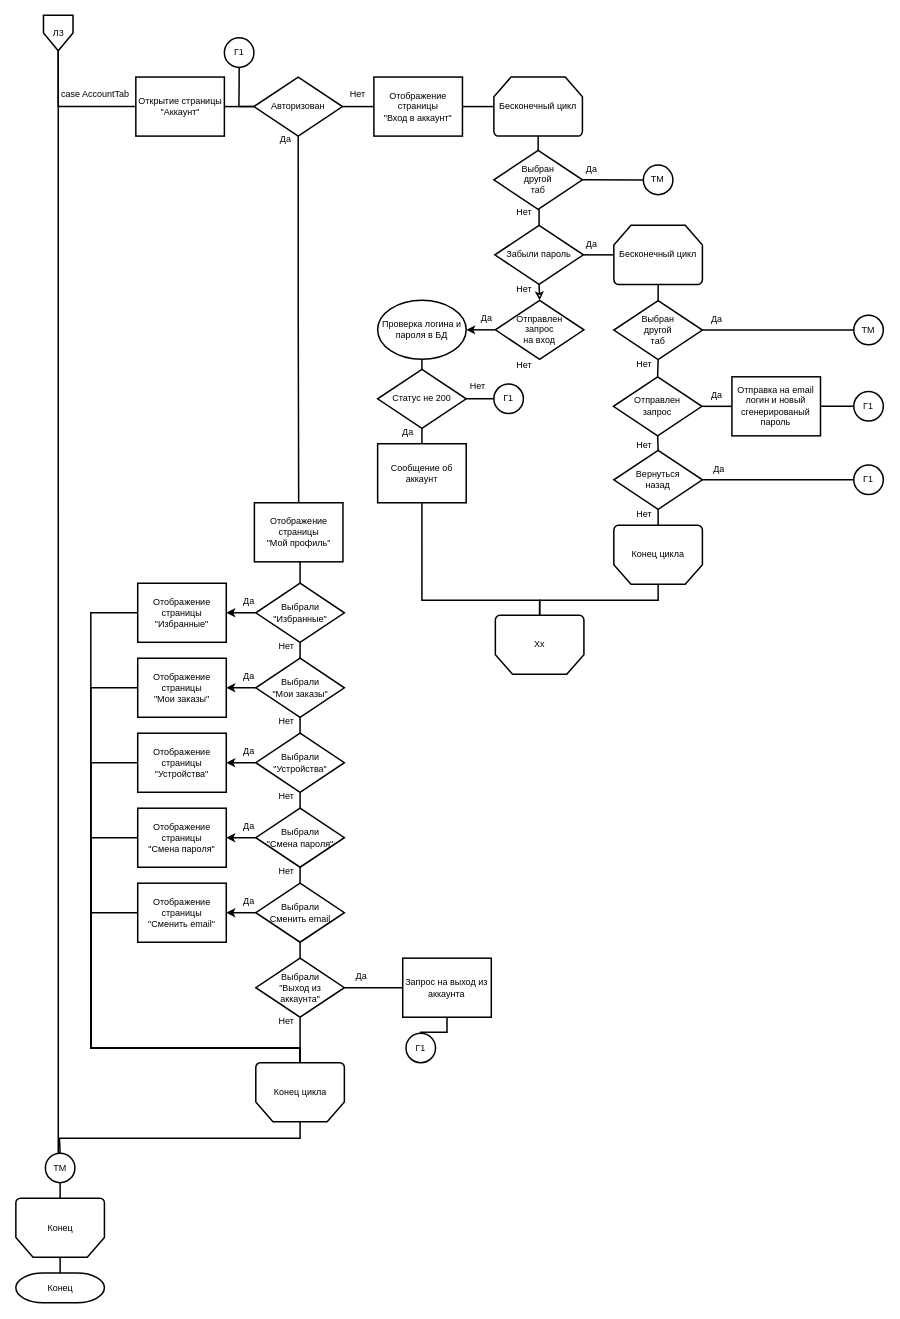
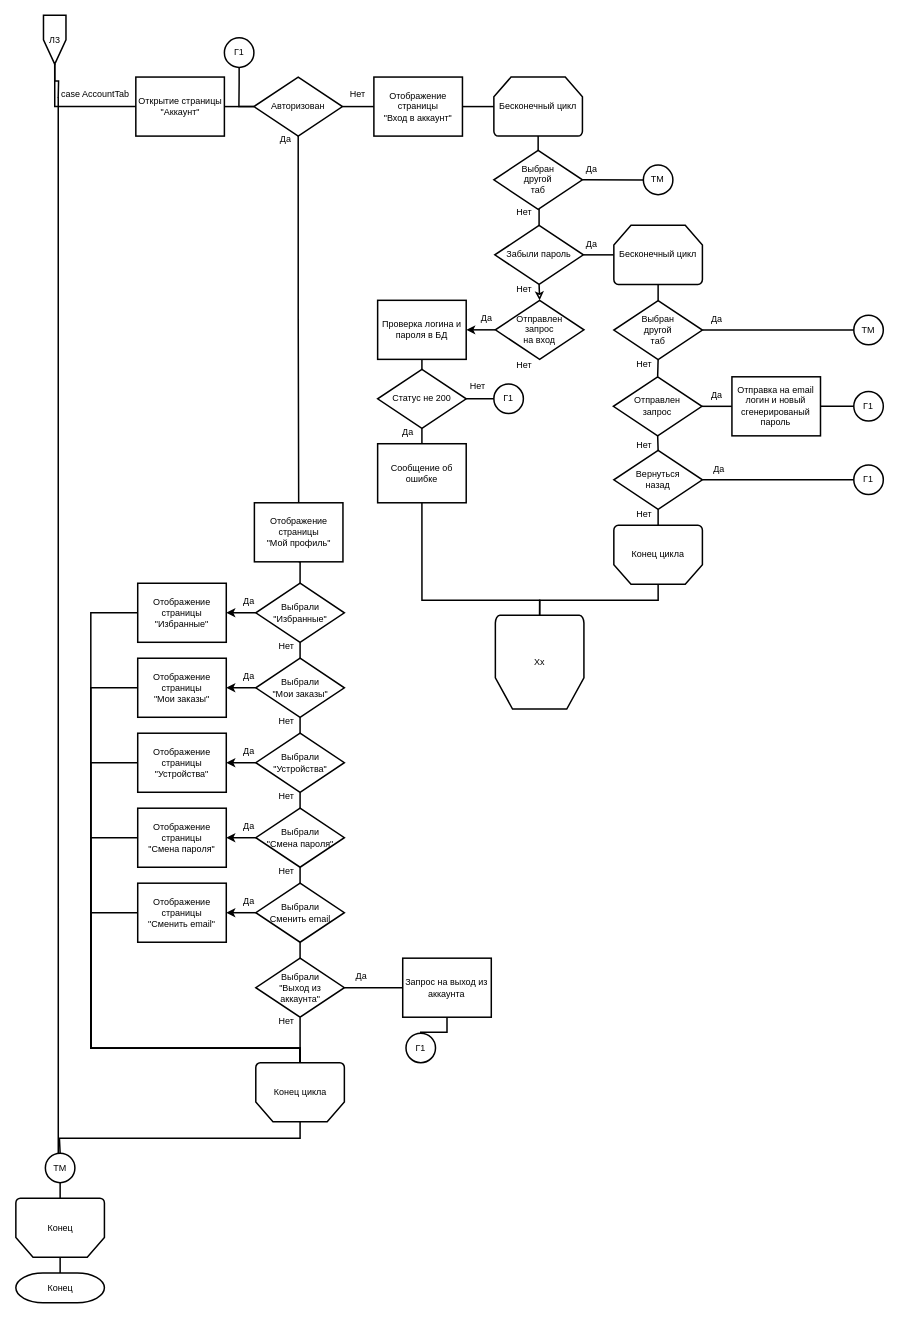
node "Л3": size 30x35 -> 23x49
node "Проверка логина и пароля в БД": shape ellipse -> rectangle
node "Сообщение об аккаунт": label "Сообщение об аккаунт" -> "Сообщение об ошибке"
node "Xx": size 89x59 -> 89x94
